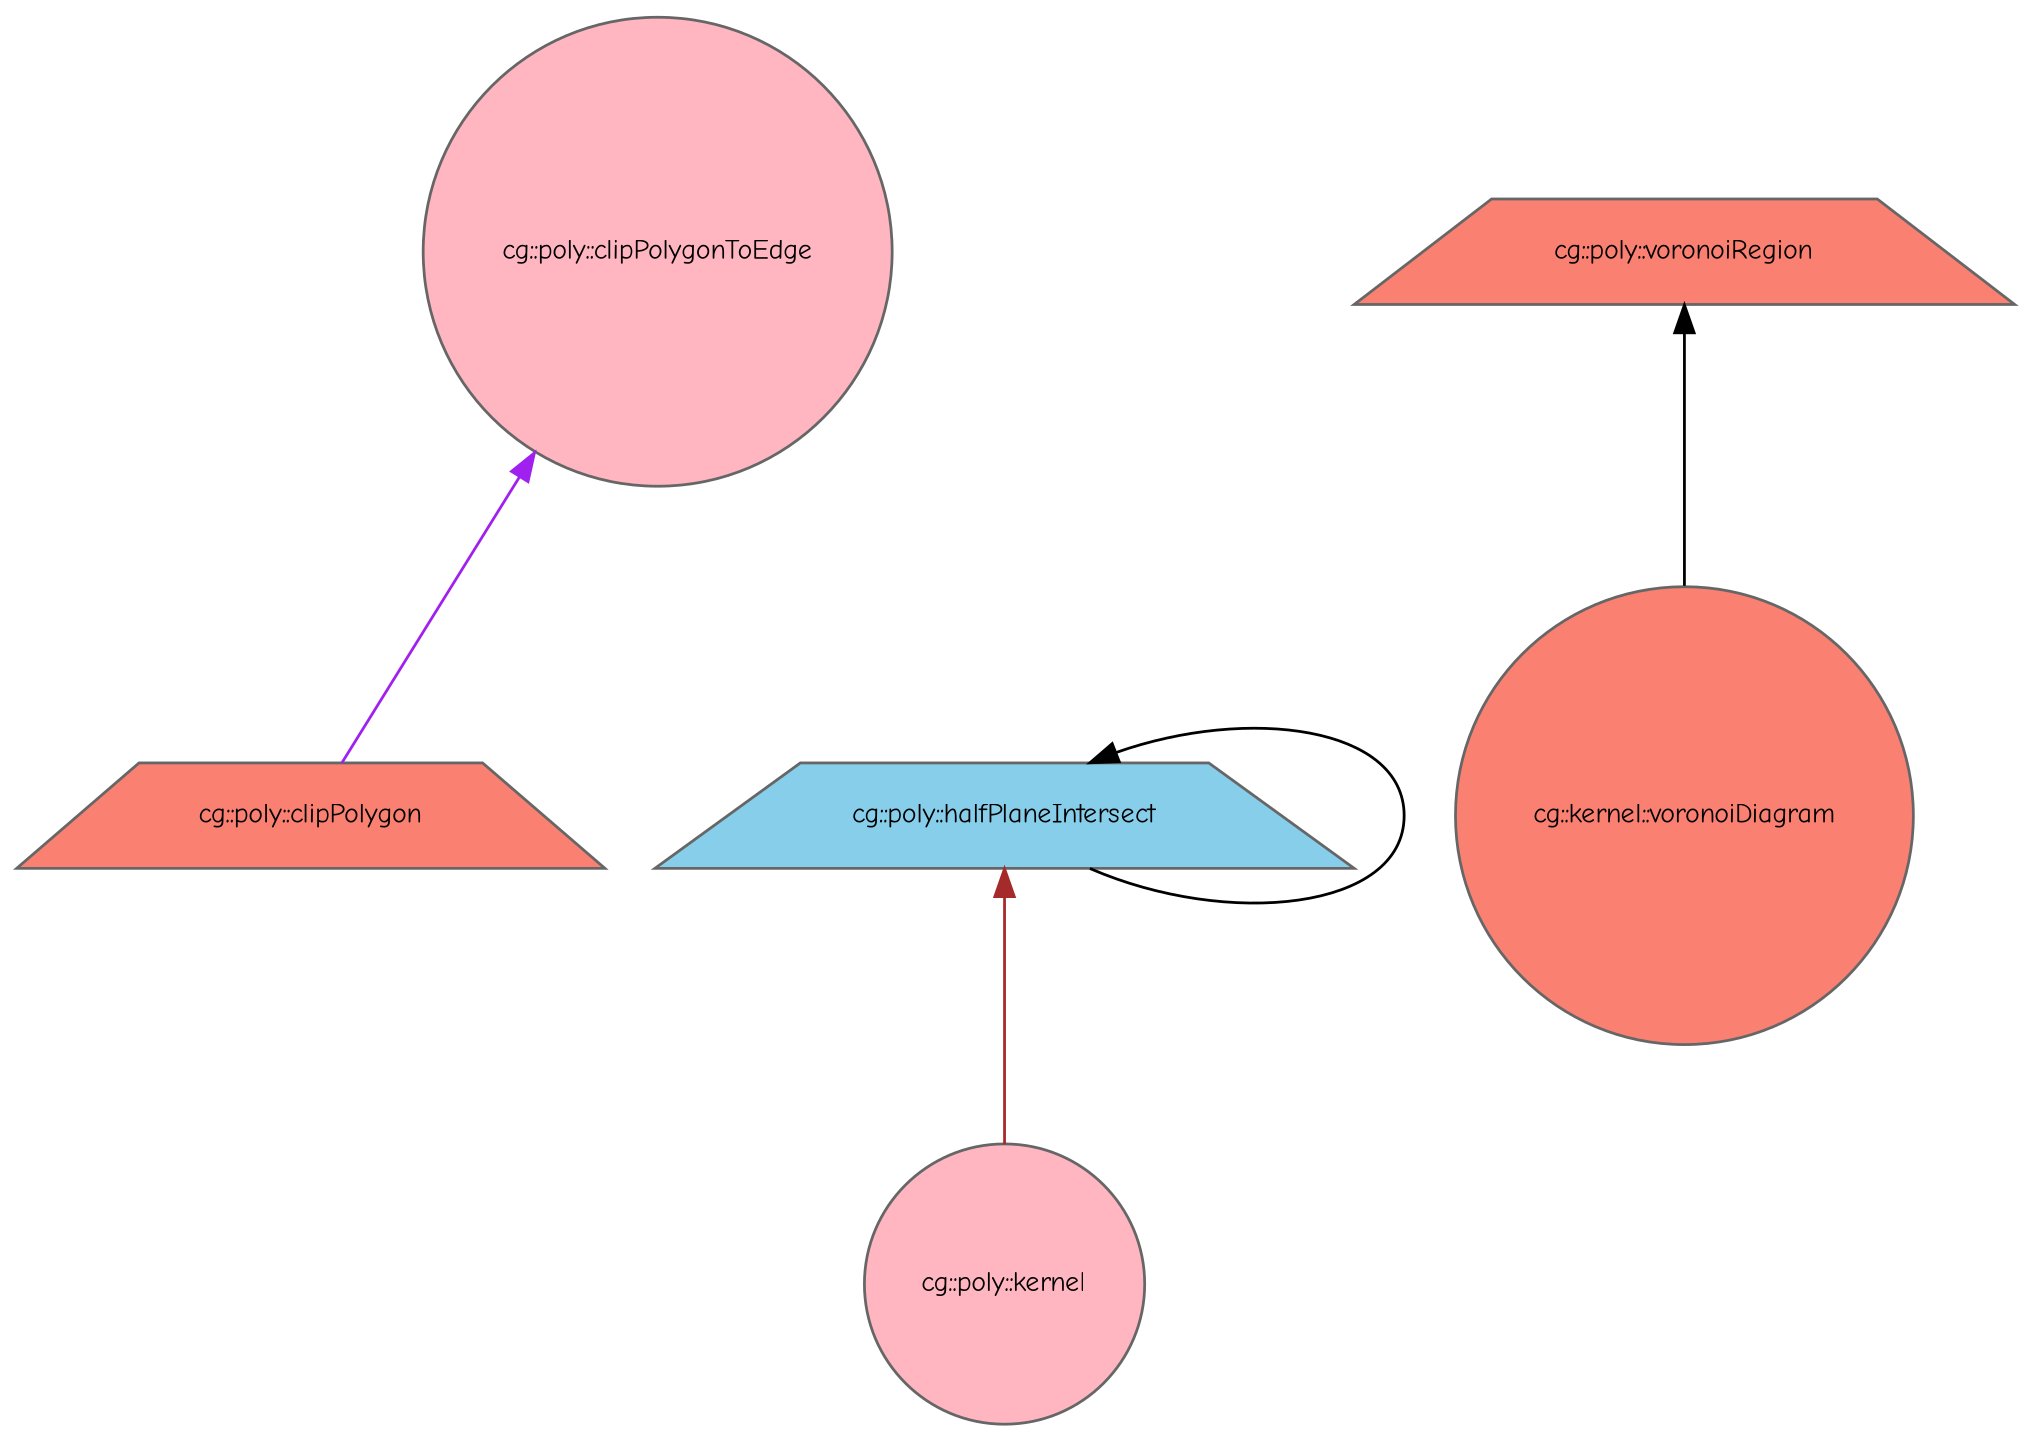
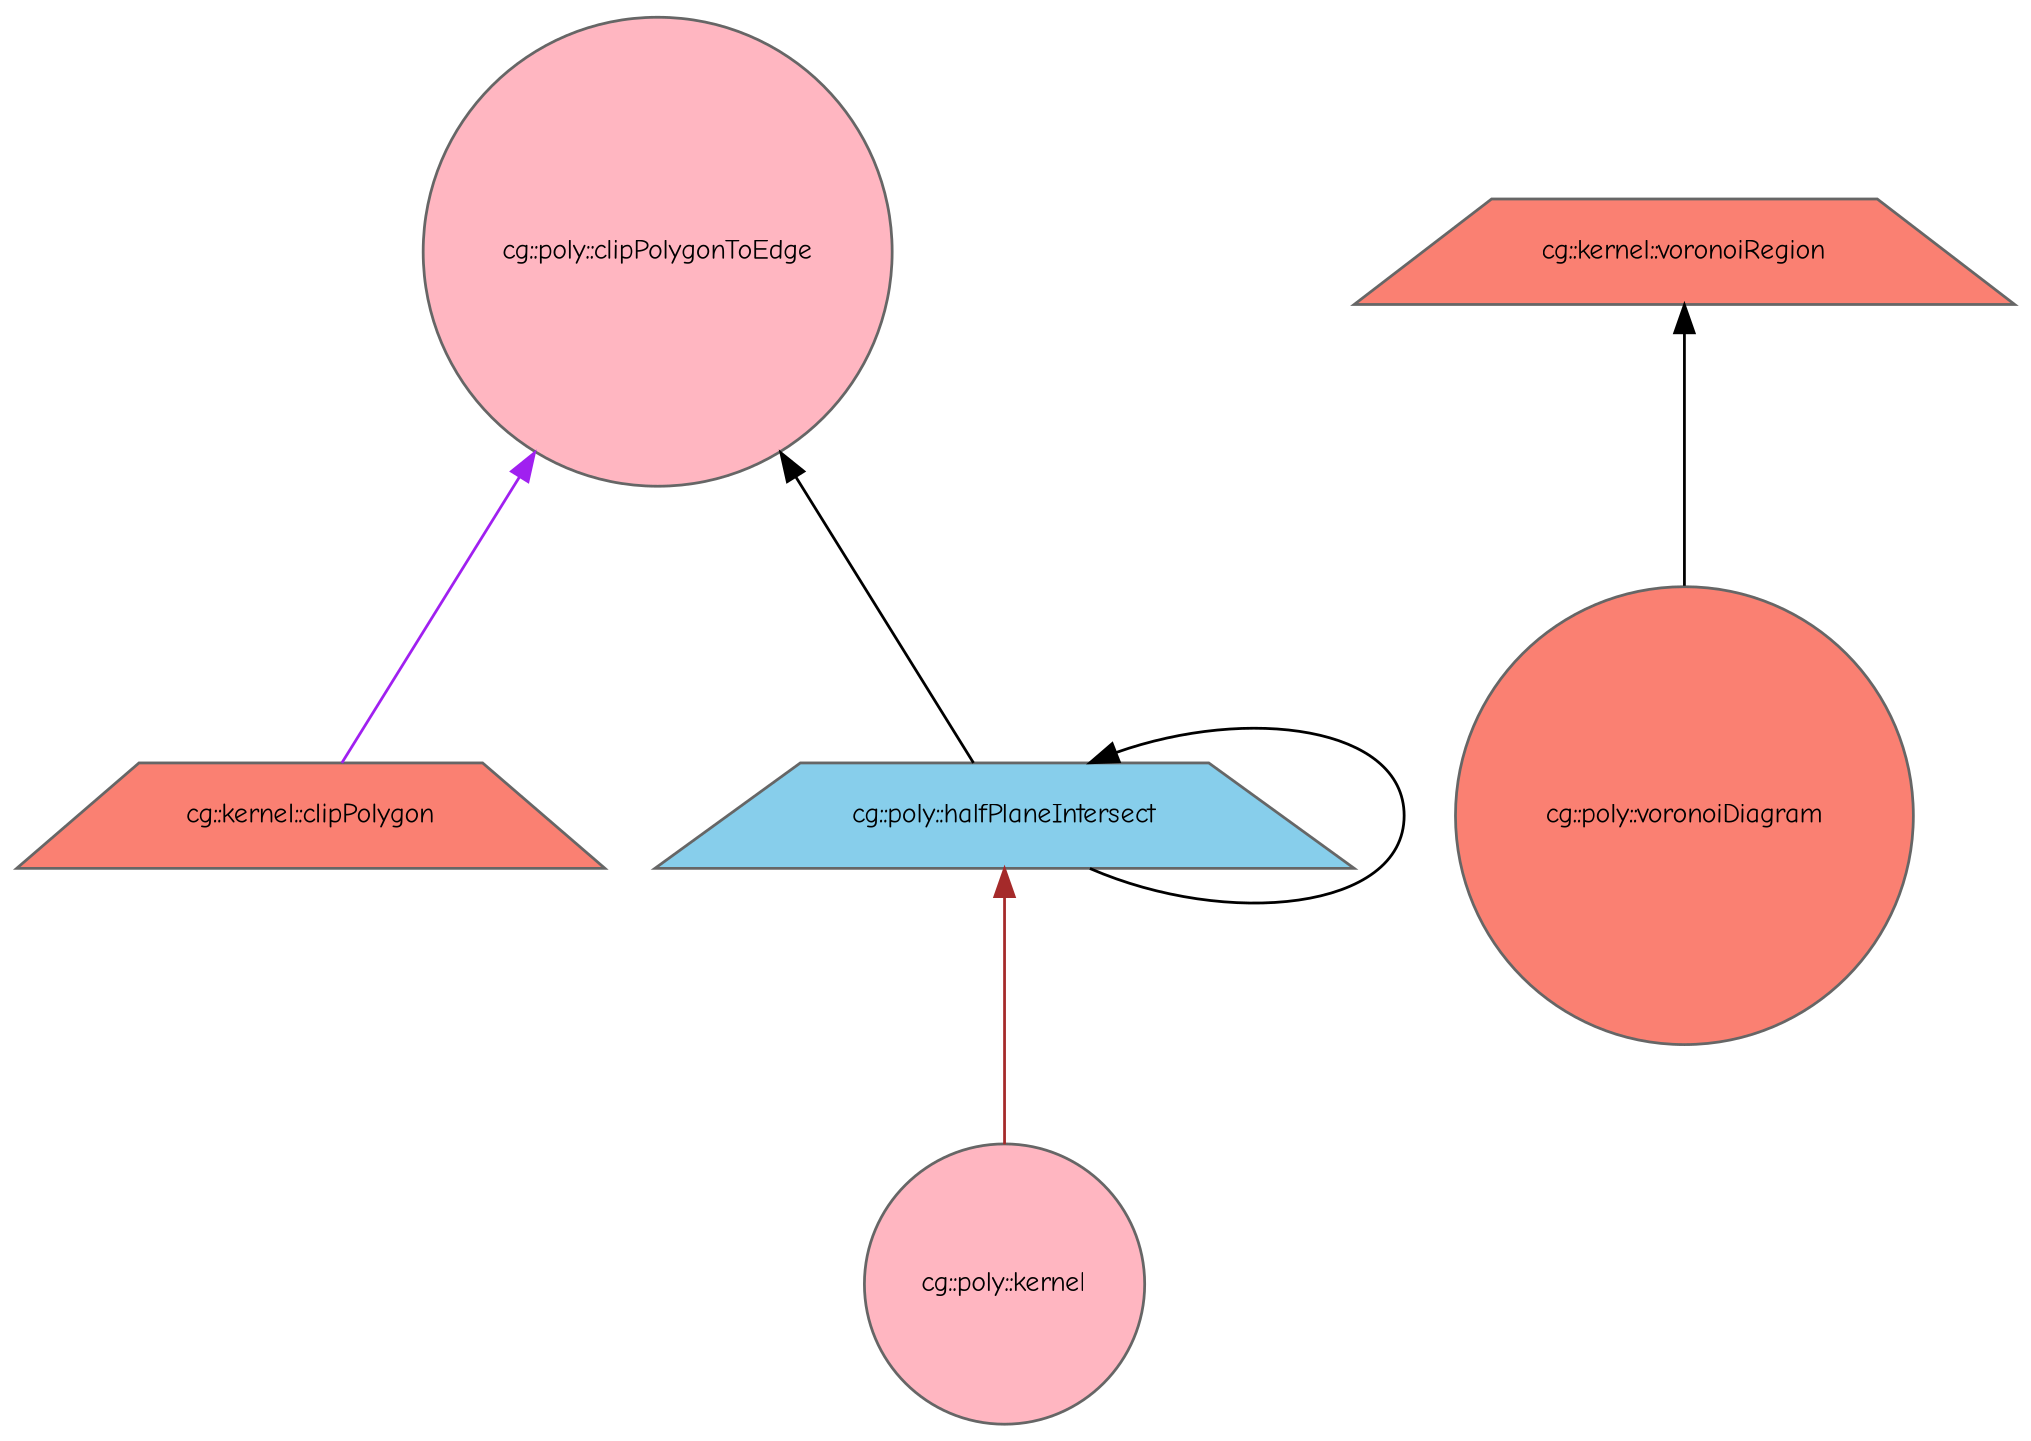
node "cg::poly::voronoiRegion": label "cg::poly::voronoiRegion" -> "cg::kernel::voronoiRegion"
edge "cg::poly::halfPlaneIntersect" -> "cg::poly::clipPolygonToEdge": added
node "cg::poly::clipPolygon": label "cg::poly::clipPolygon" -> "cg::kernel::clipPolygon"
node "cg::kernel::voronoiDiagram": label "cg::kernel::voronoiDiagram" -> "cg::poly::voronoiDiagram"
